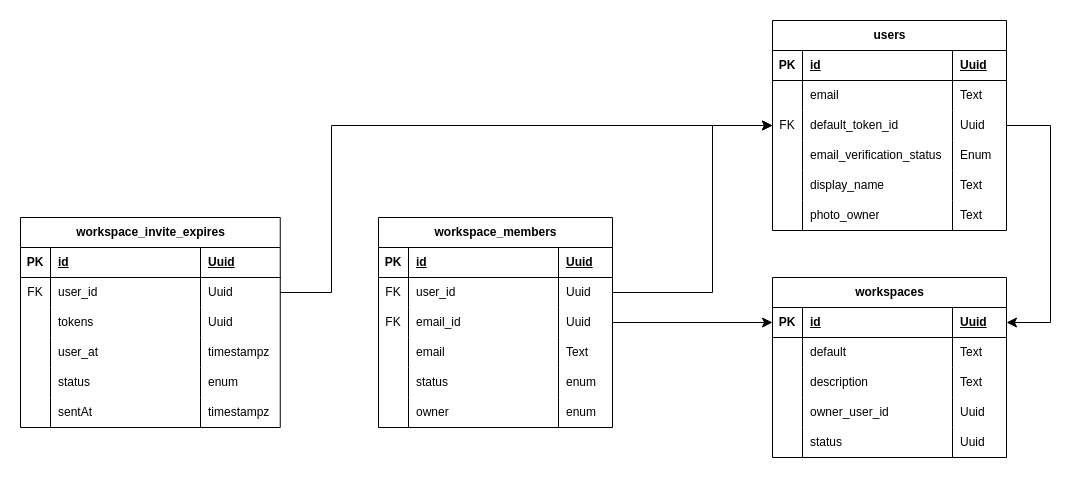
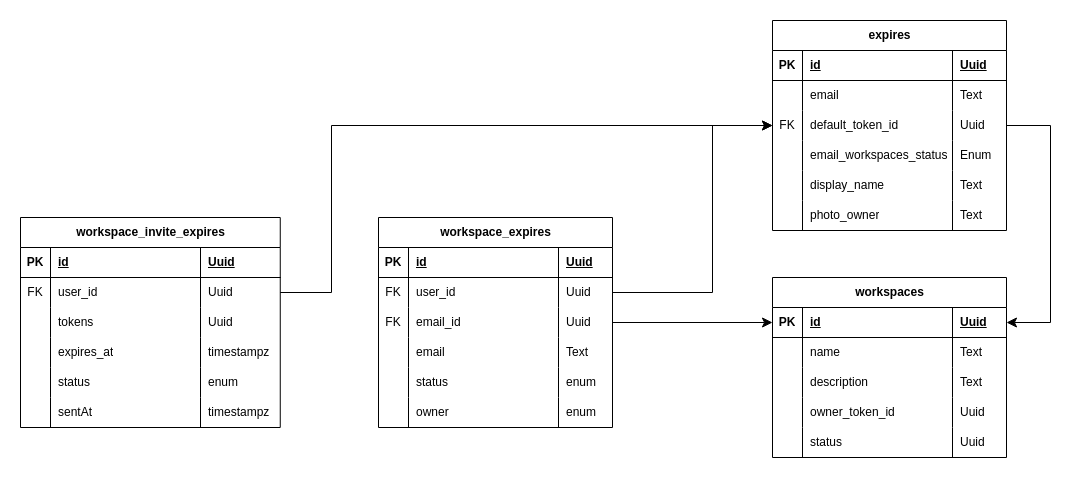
node "users": label "users" -> "expires"
node "email_verification_status": label "email_verification_status" -> "email_workspaces_status"
node "workspace_members": label "workspace_members" -> "workspace_expires"
node "user_at": label "user_at" -> "expires_at"
node "default": label "default" -> "name"
node "owner_user_id": label "owner_user_id" -> "owner_token_id"
